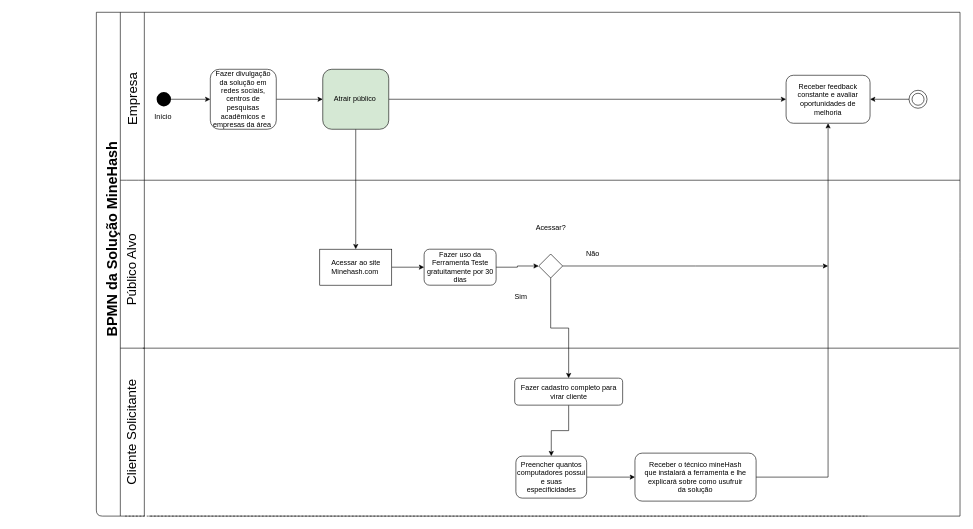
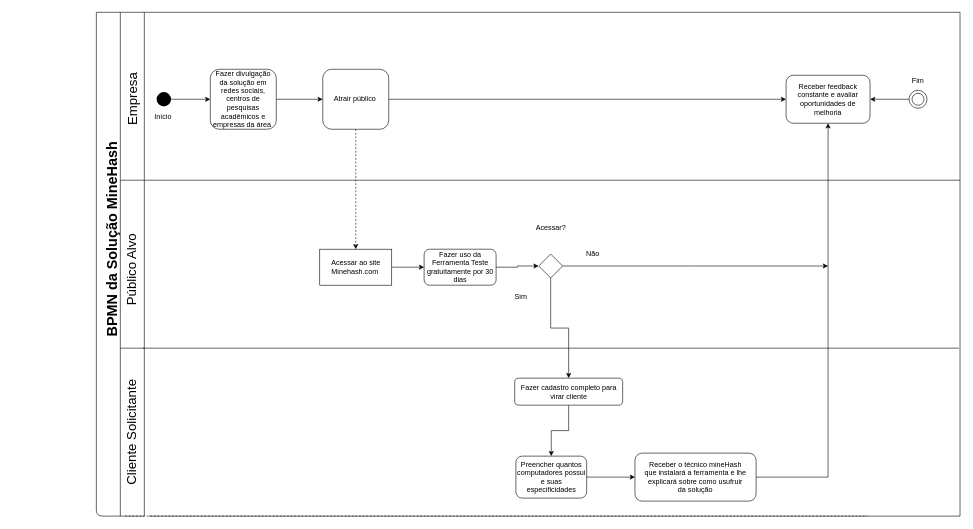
node "Fim": added
node "Atrair público": fillcolor #d5e8d4 -> #ffffff
edge "Atrair público" -> "Acessar ao site Minehash.com": style solid -> dashed
